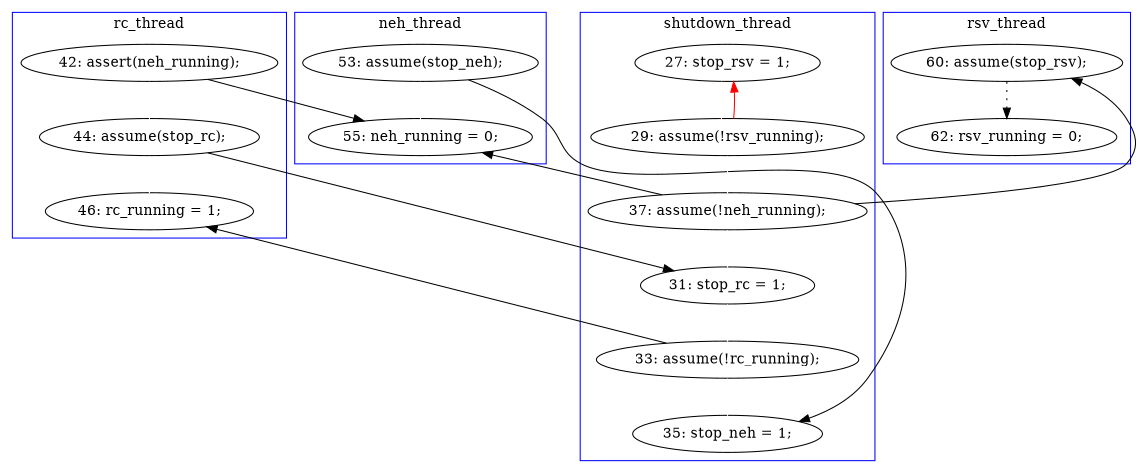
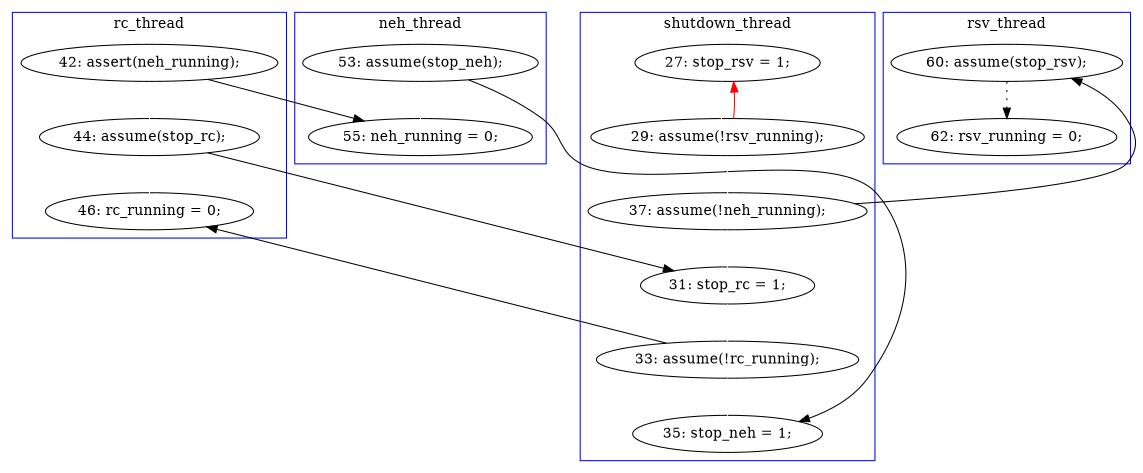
edge "37: assume(!neh_running);" -> "55: neh_running = 0;": removed
node "46: rc_running = 1;": label "46: rc_running = 1;" -> "46: rc_running = 0;"
